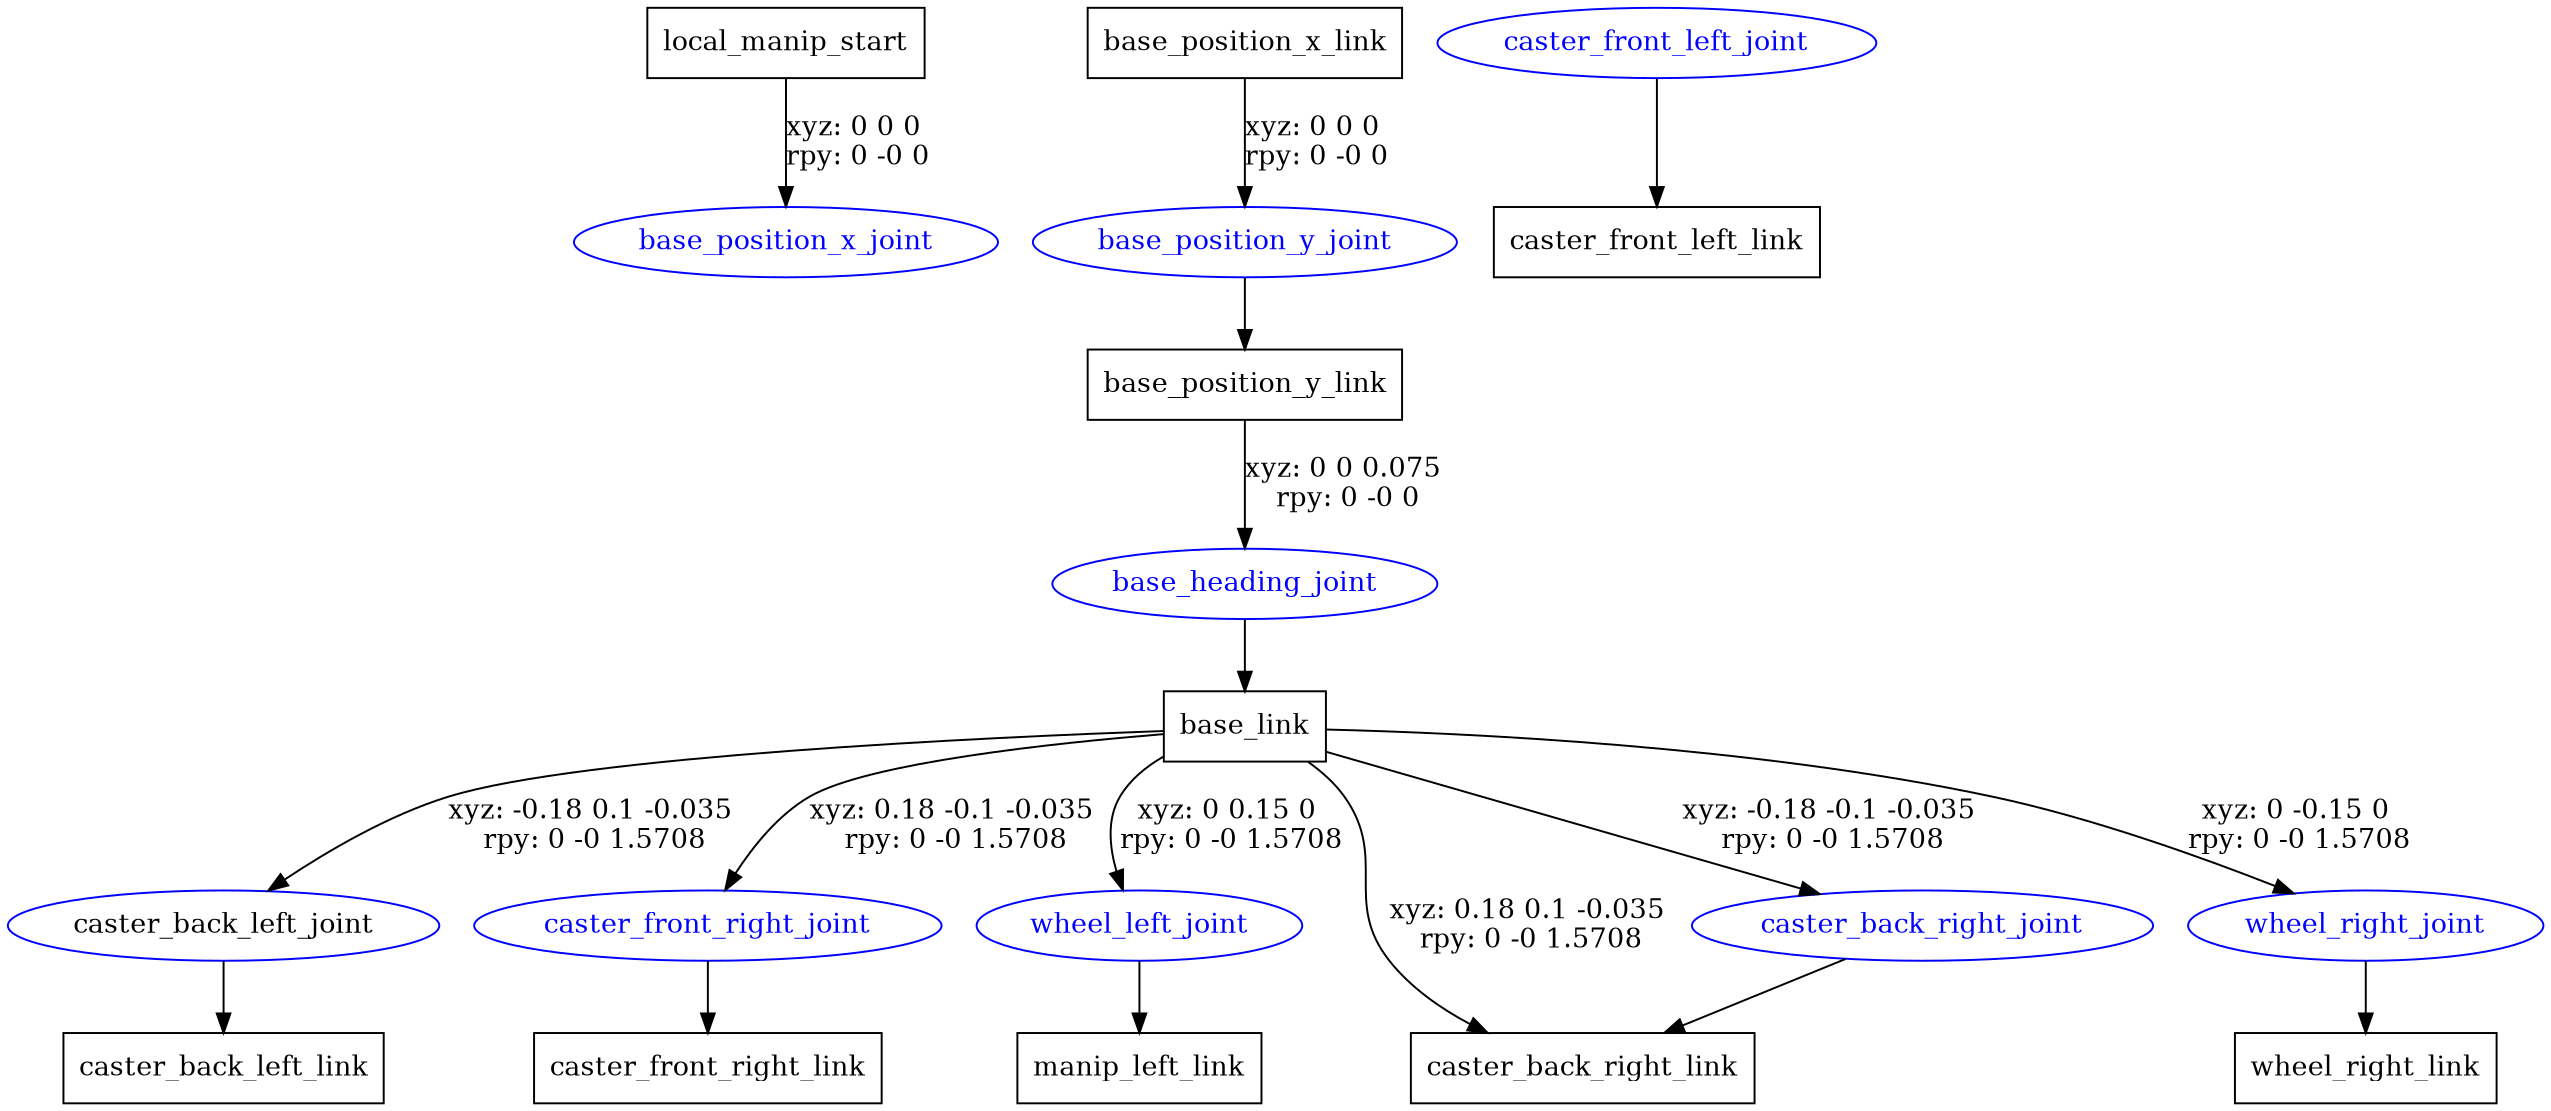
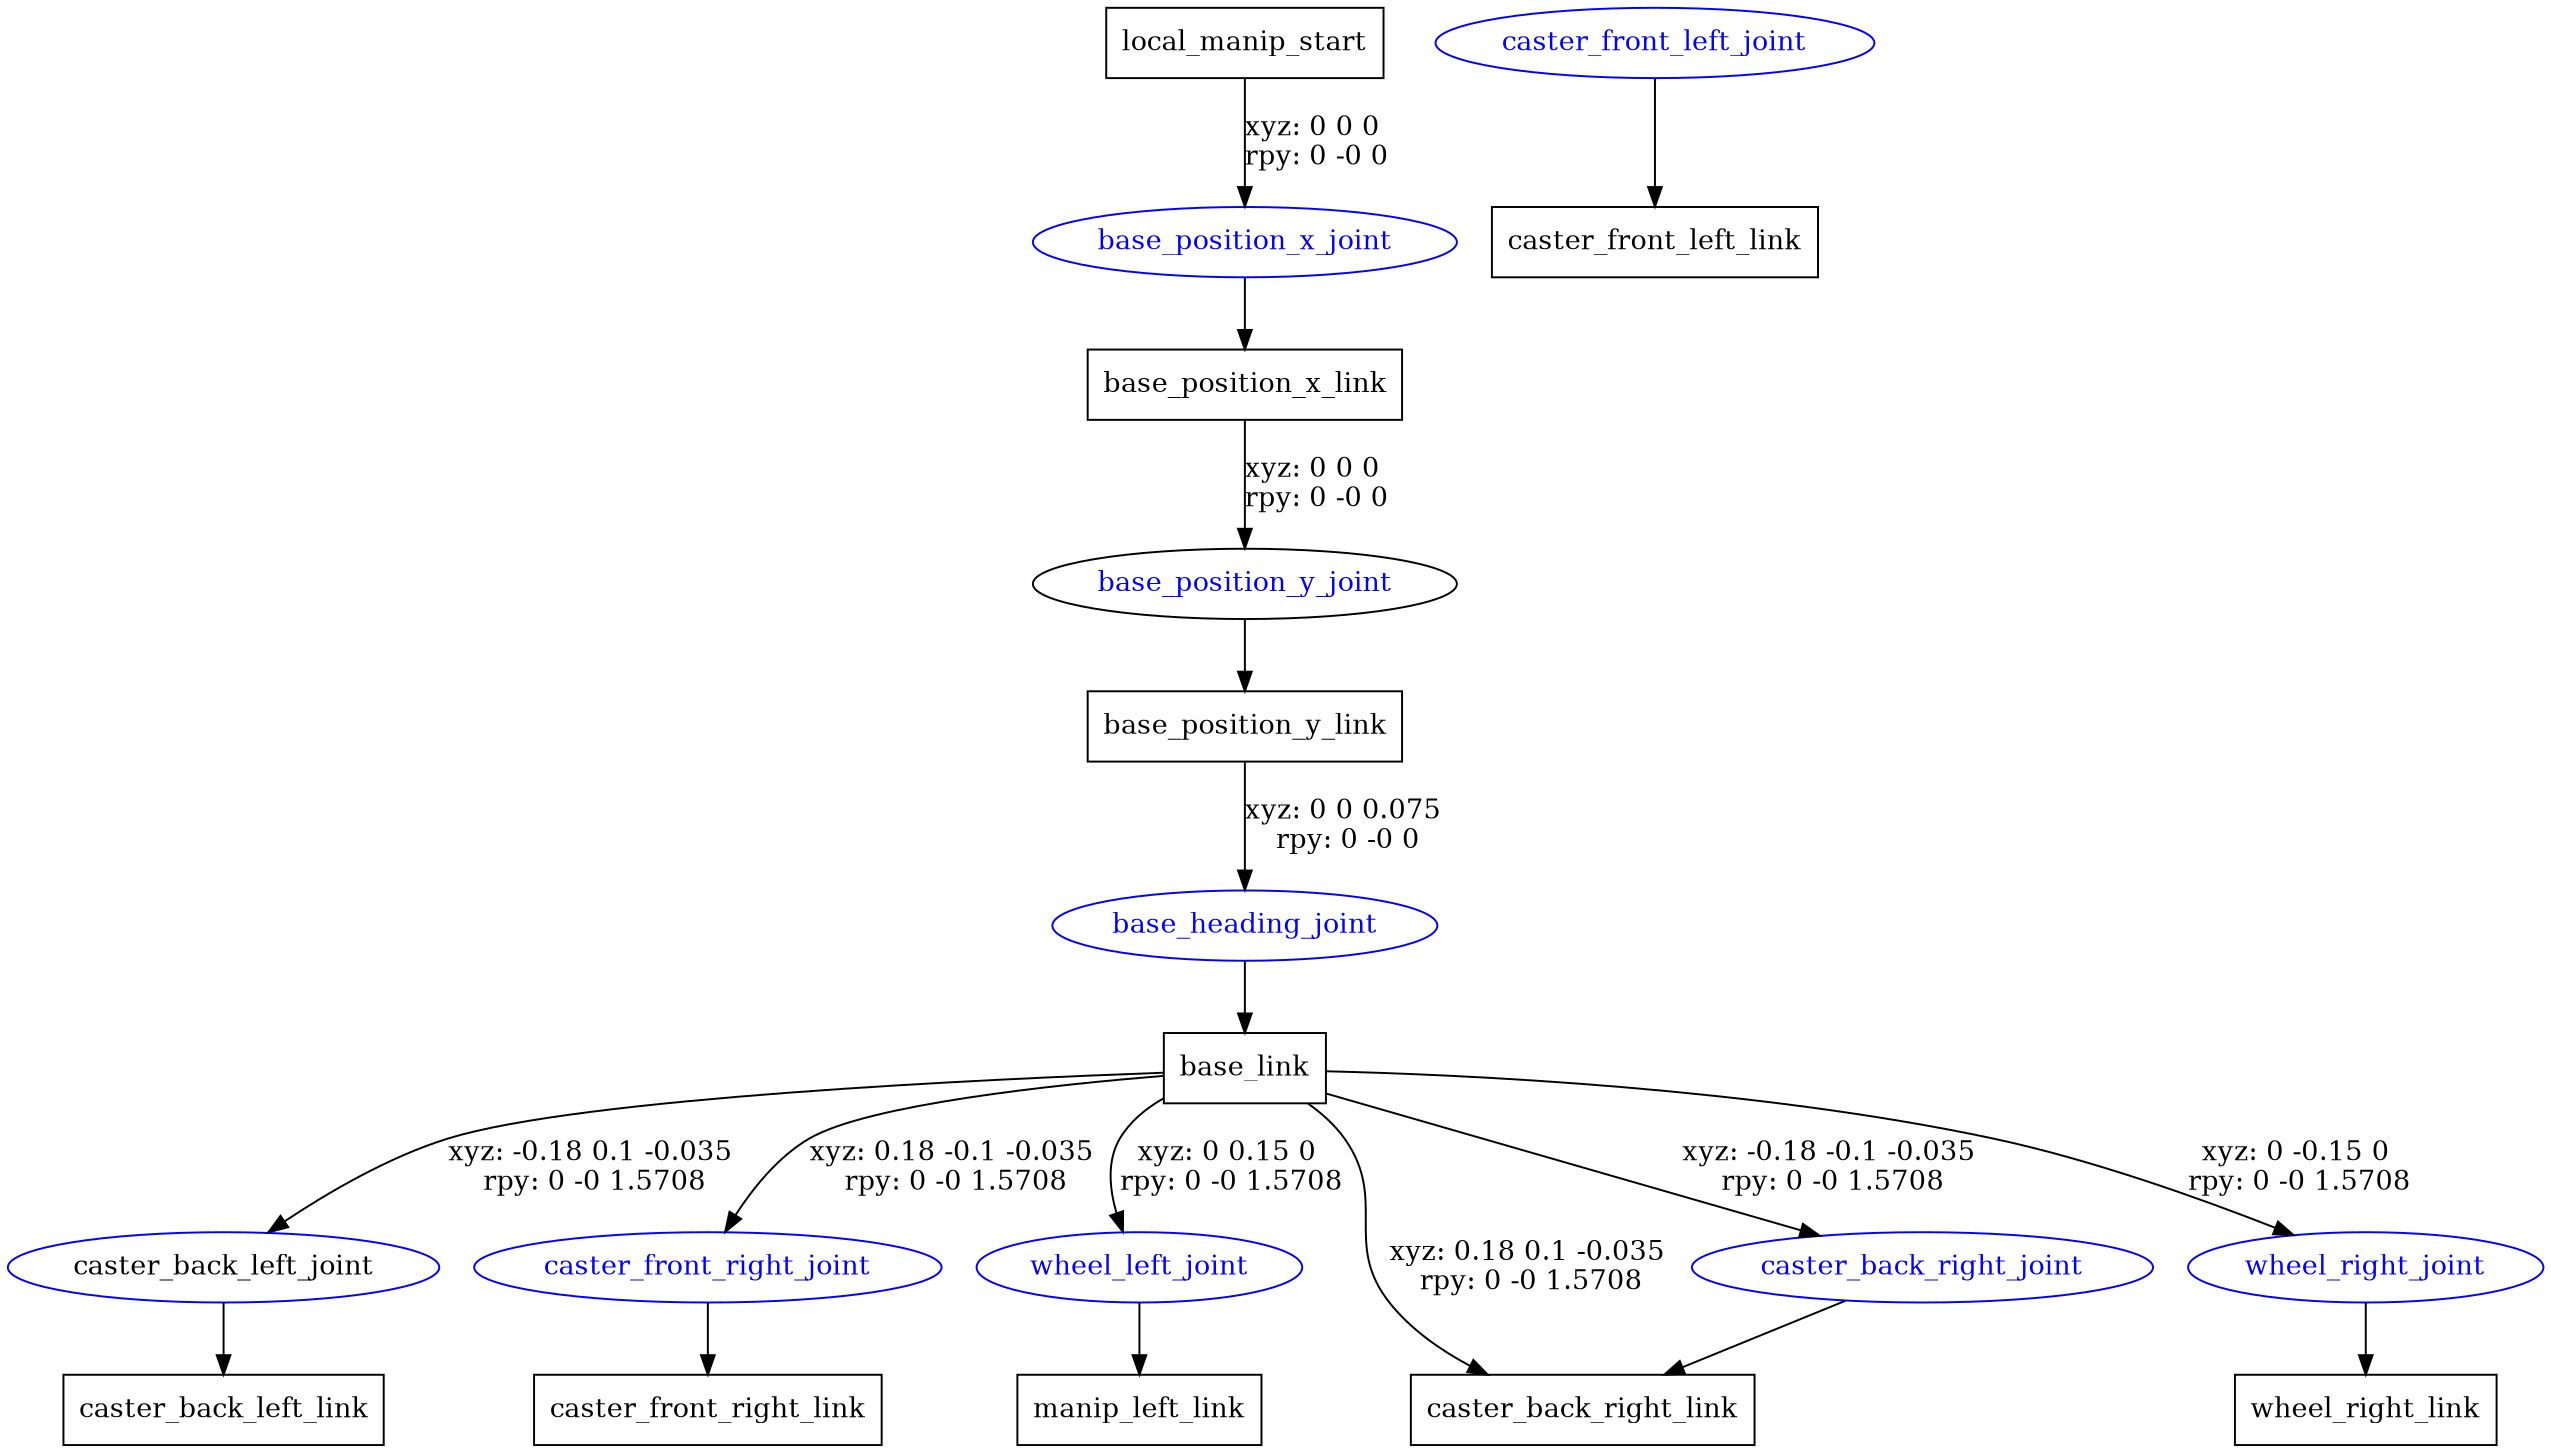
node "base_position_y_joint": color blue -> black
edge "base_position_x_joint" -> "base_position_x_link": added
